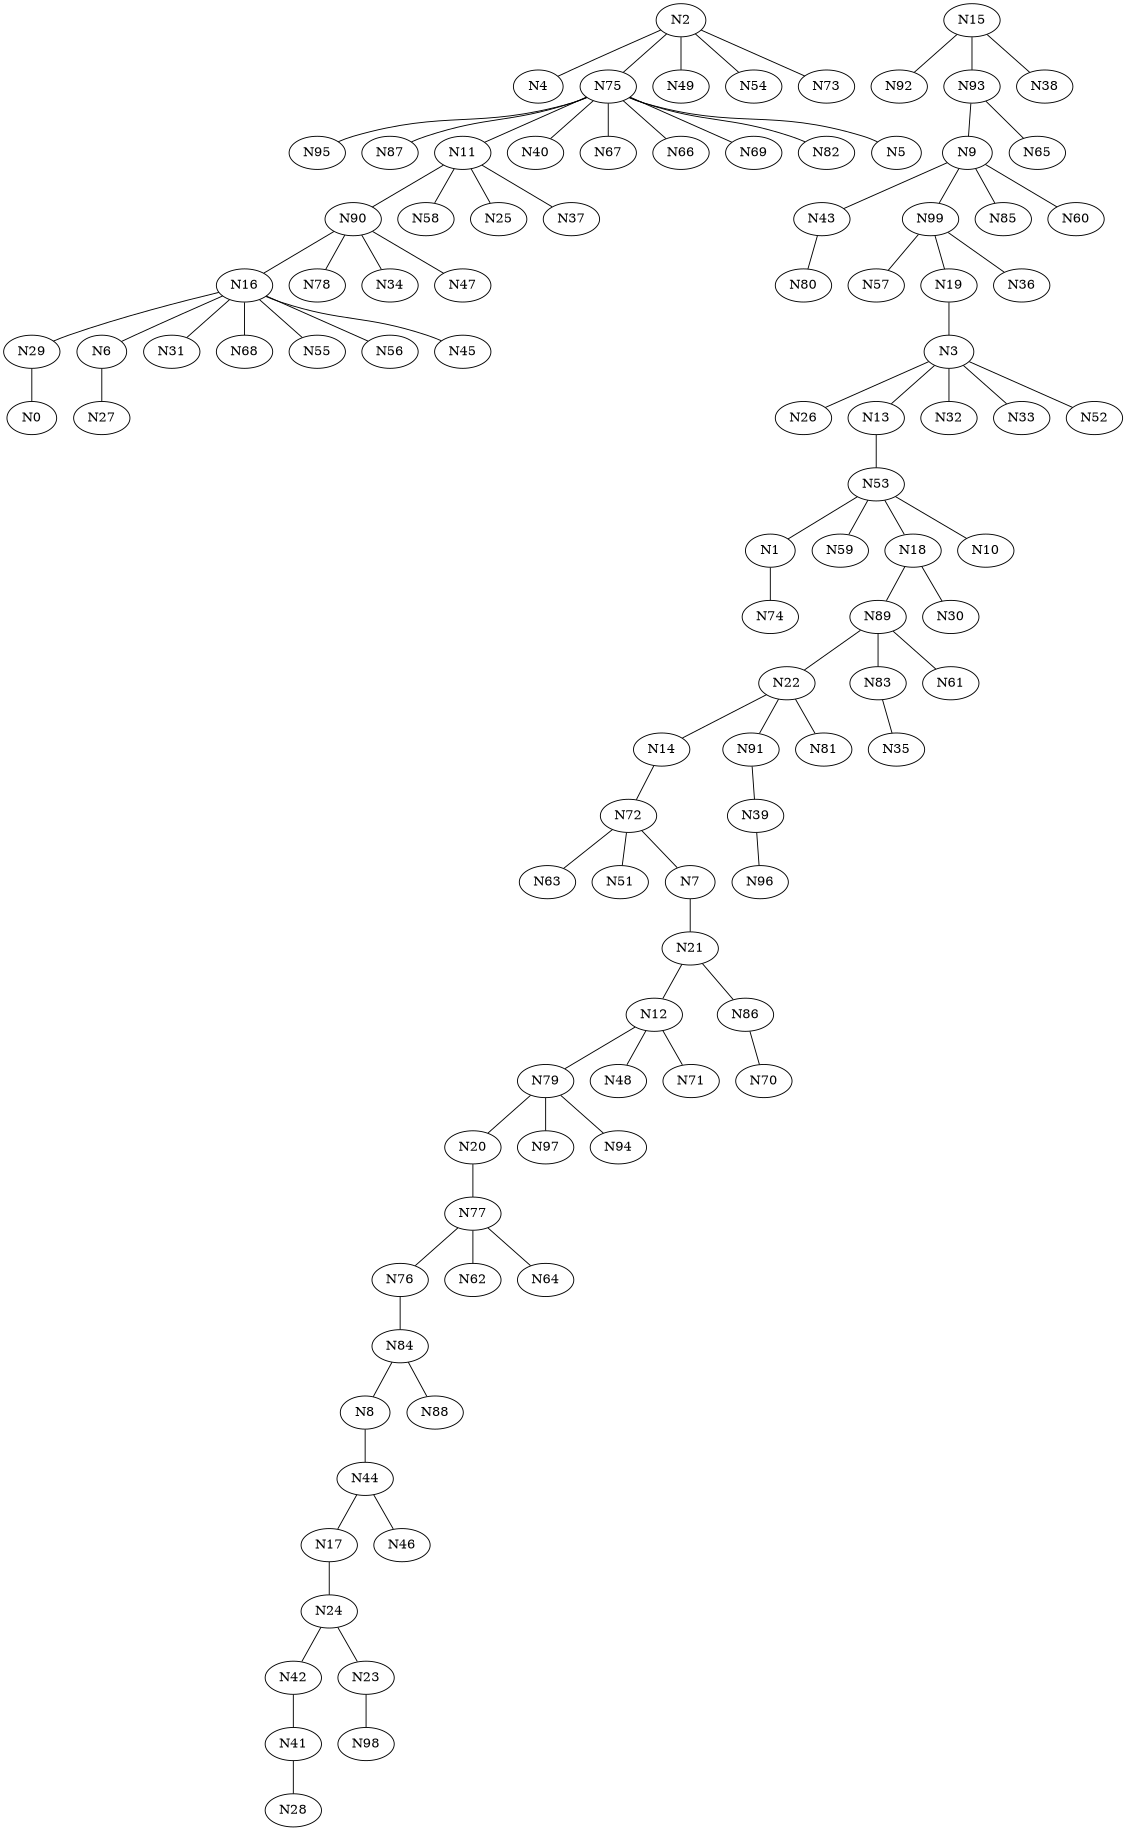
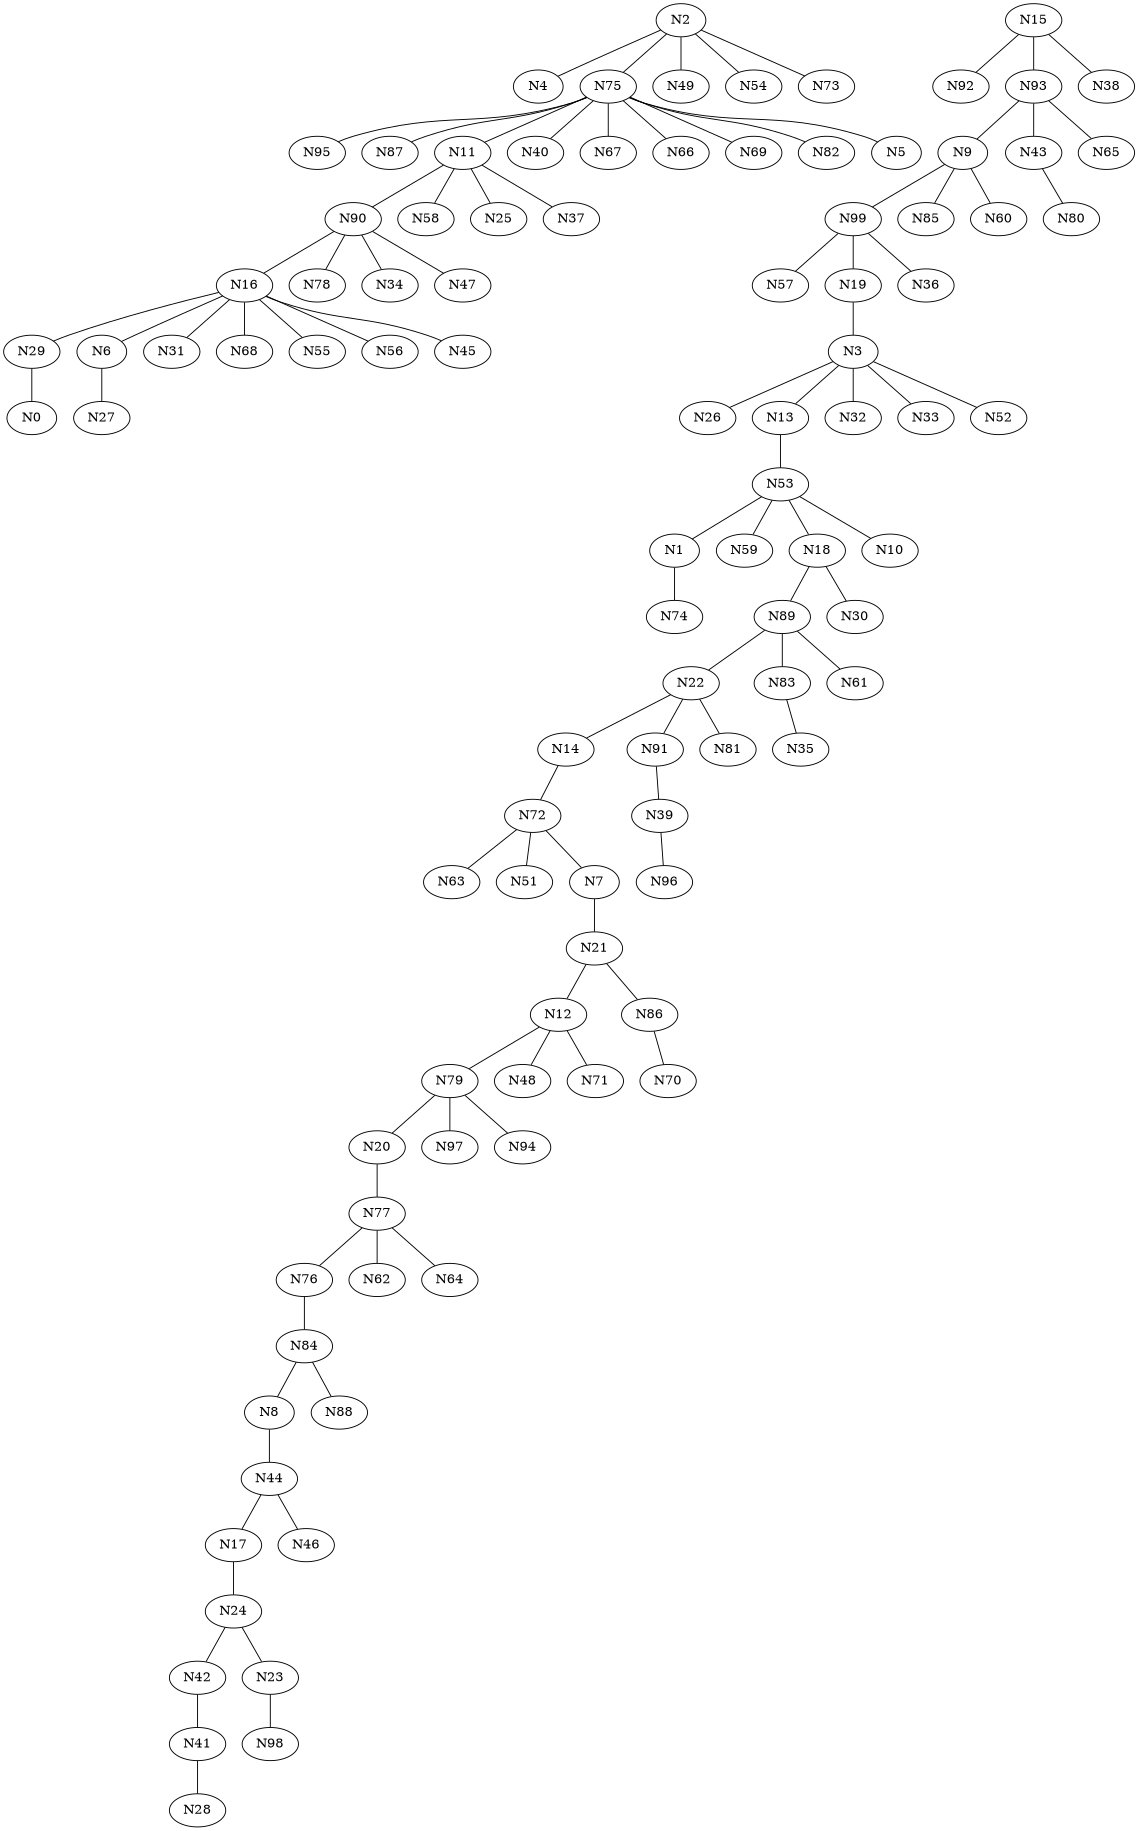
edge "N9" -- "N43": now "N93" -- "N43"
